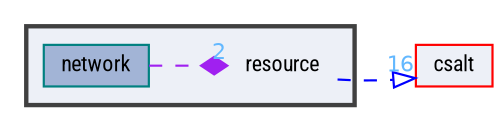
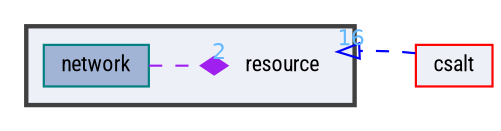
edge "resource" -> "csalt": reversed
